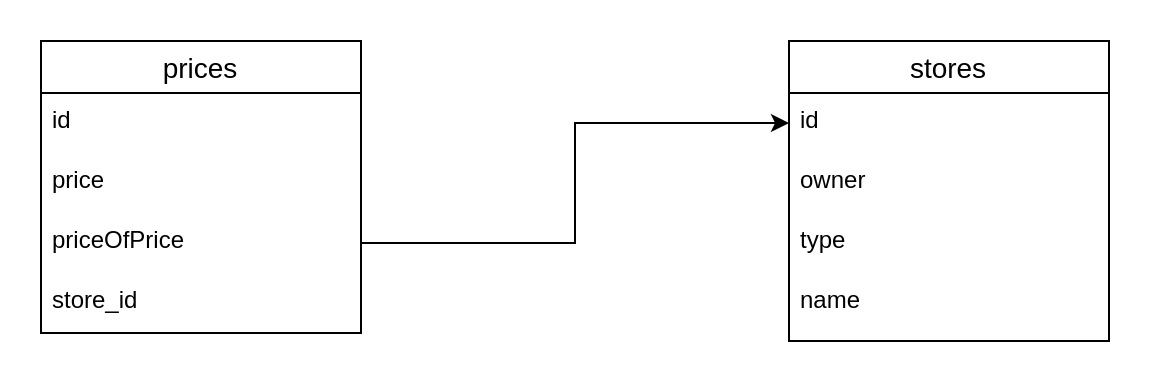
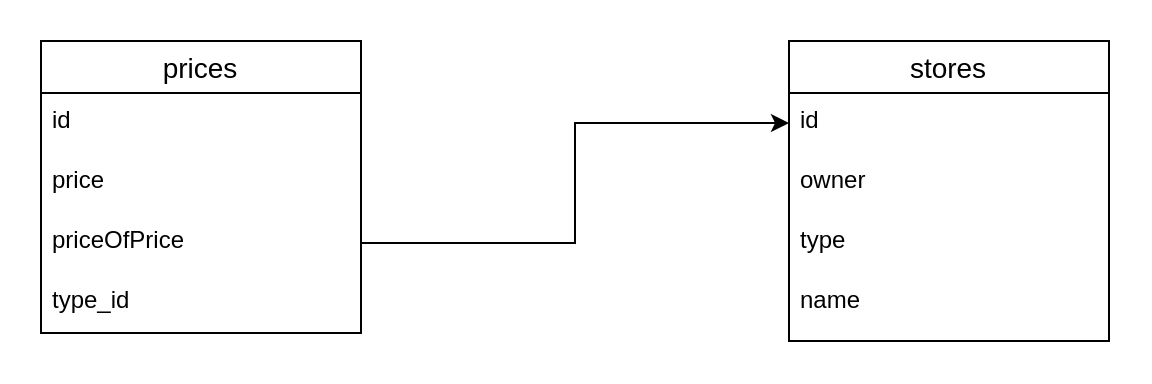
node "store_id": label "store_id" -> "type_id"
